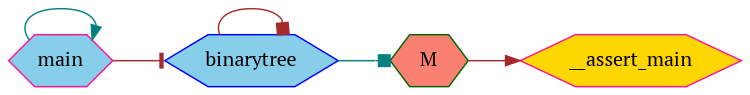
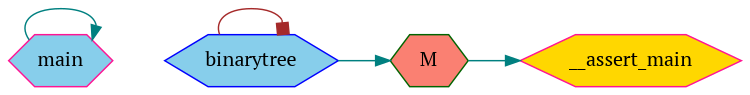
edge "main" -> "binarytree": removed
edge "binarytree" -> "M": arrowhead box -> normal
edge "M" -> "__assert_main": color brown -> teal
